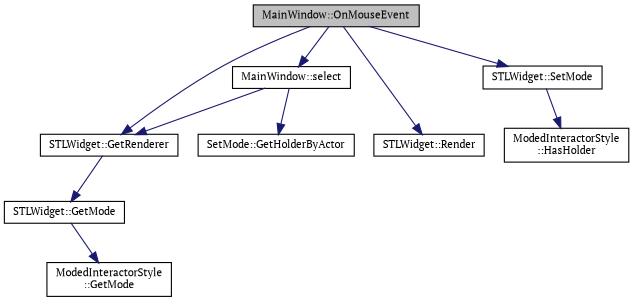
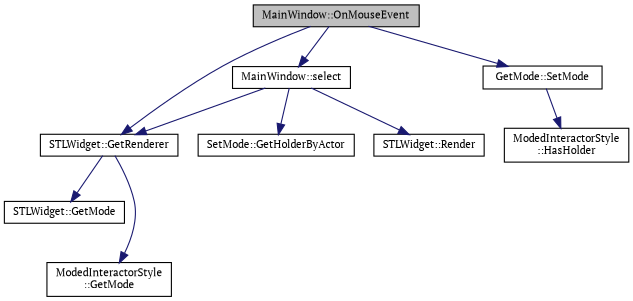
edge "MainWindow::OnMouseEvent" -> "STLWidget::Render": now "MainWindow::select" -> "STLWidget::Render"
node "STLWidget::SetMode": label "STLWidget::SetMode" -> "GetMode::SetMode"
edge "STLWidget::GetMode" -> "ModedInteractorStyle ::GetMode": now "STLWidget::GetRenderer" -> "ModedInteractorStyle ::GetMode"
